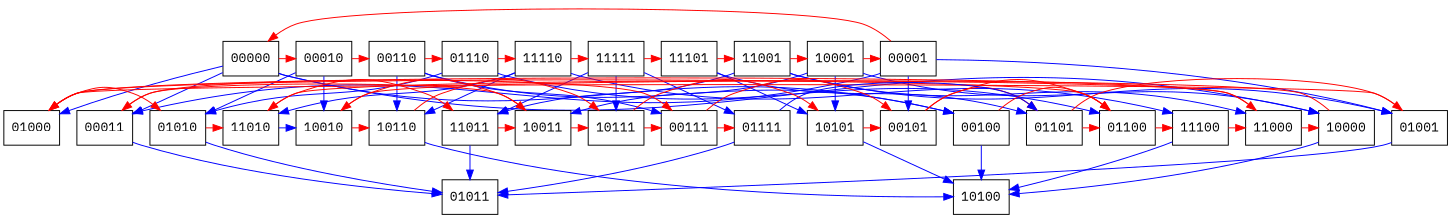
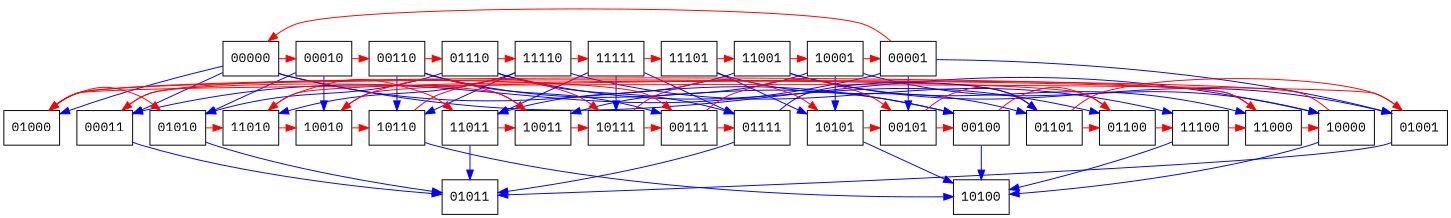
edge "00101" -> "01100": now "00101" -> "00100"
edge "01110" -> "01111": added
edge "11010" -> "10010": color blue -> red
